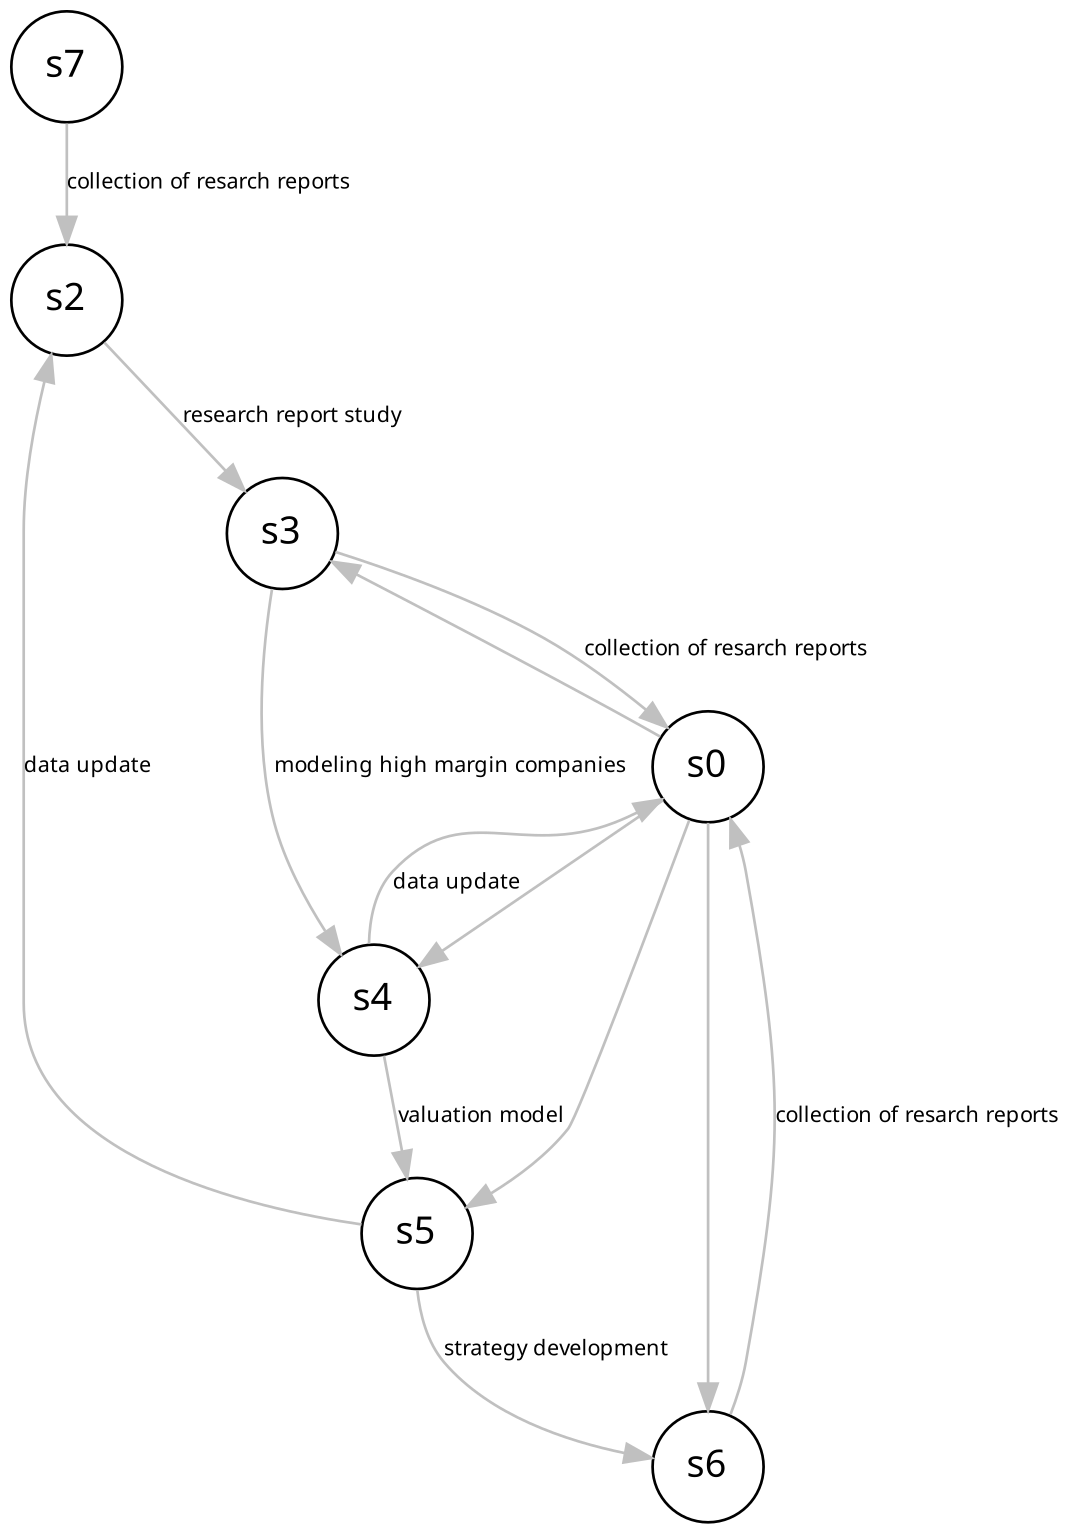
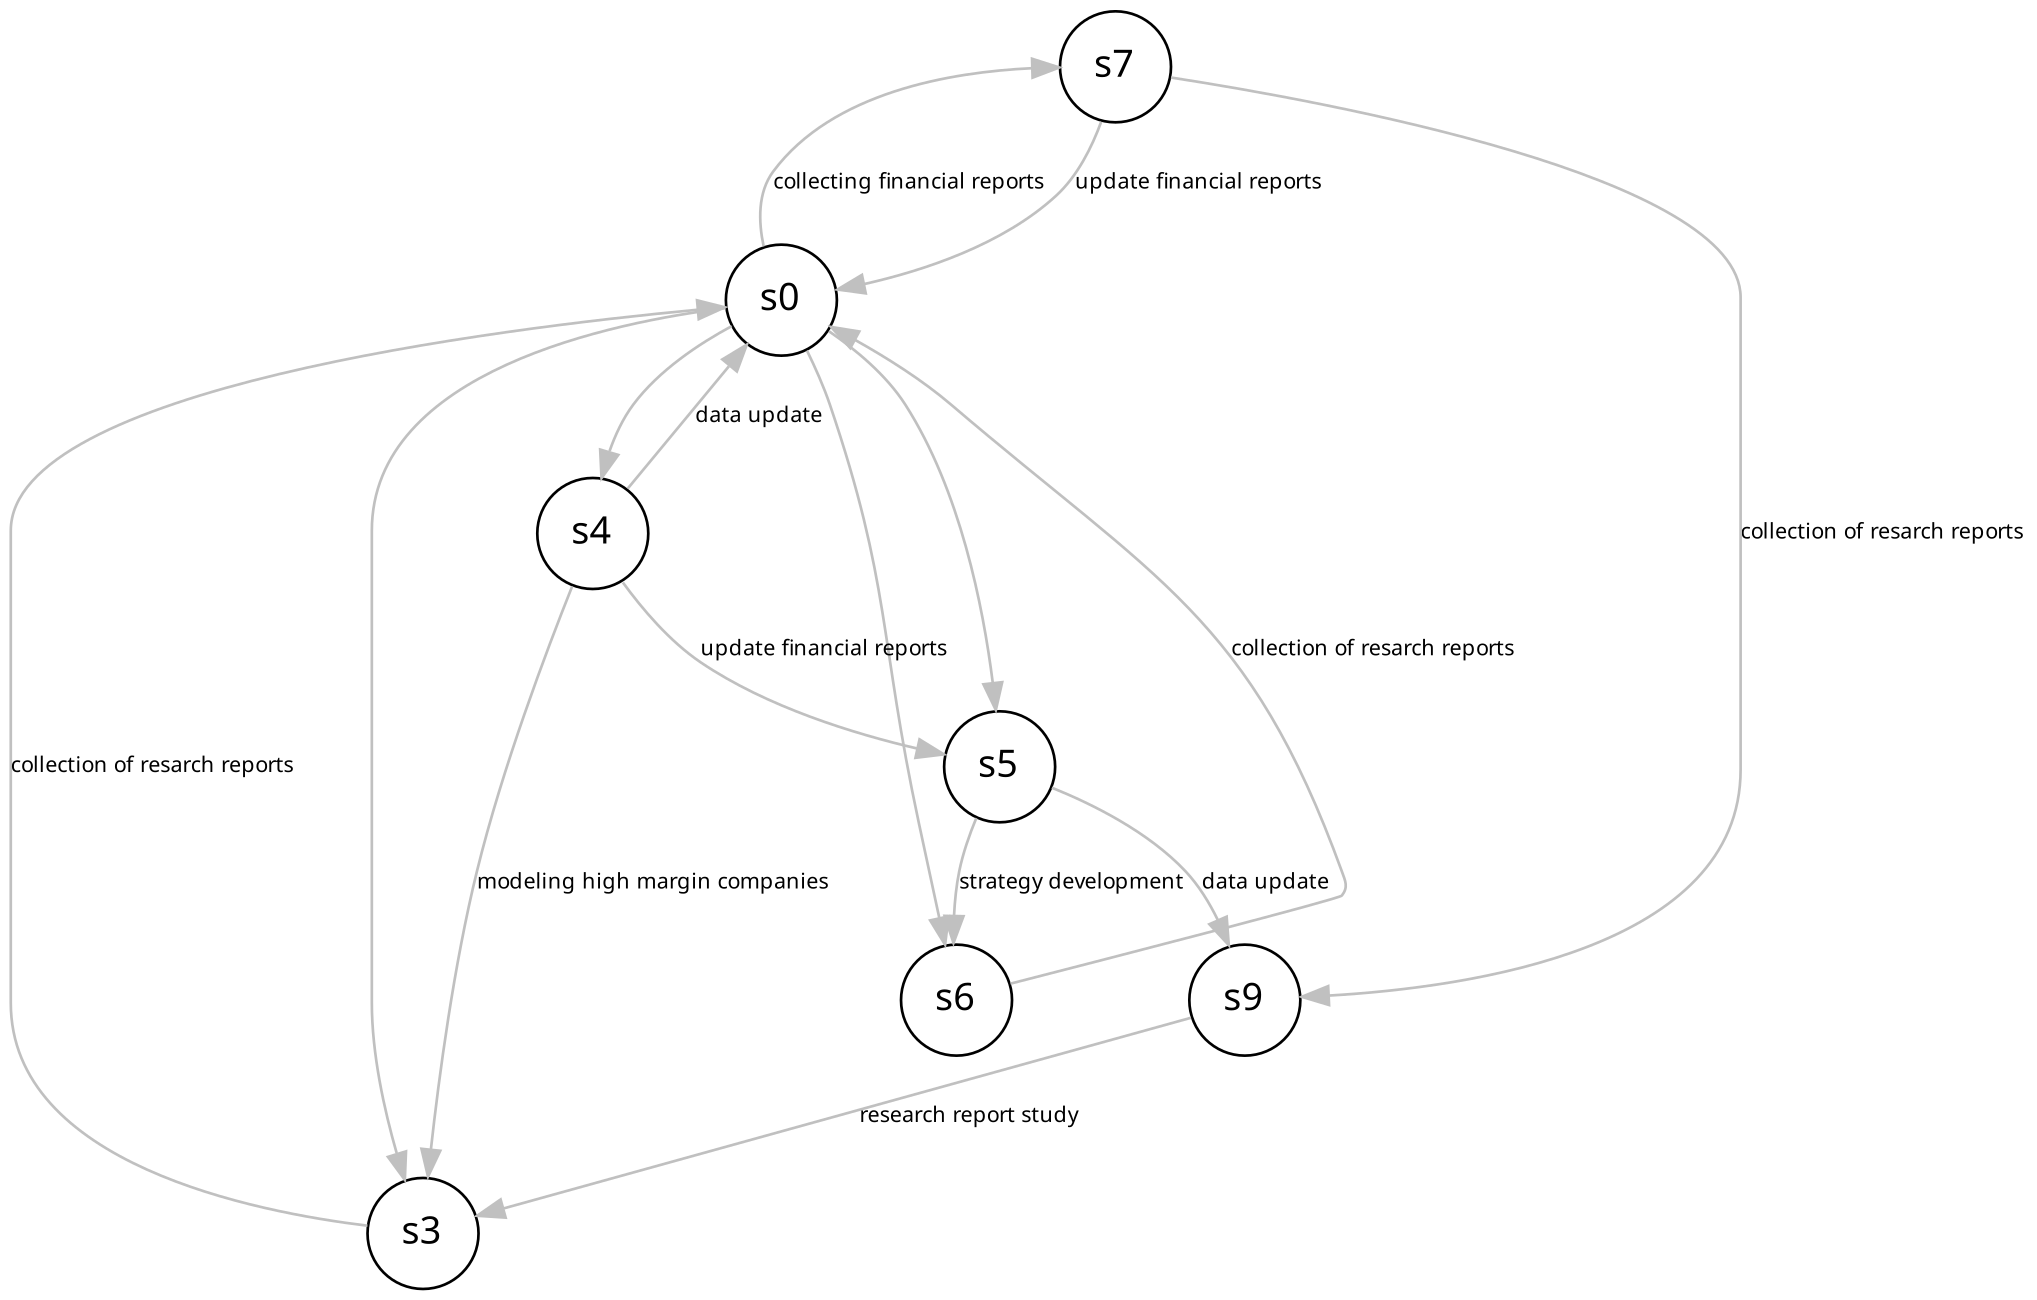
edge "s0" -> "s7": added, label "collecting financial reports"
edge "s7" -> "s0": added, label "update financial reports"
node "s2": label "s2" -> "s9"
edge "s3" -> "s4": reversed
edge "s4" -> "s5": label "valuation model" -> "update financial reports"
